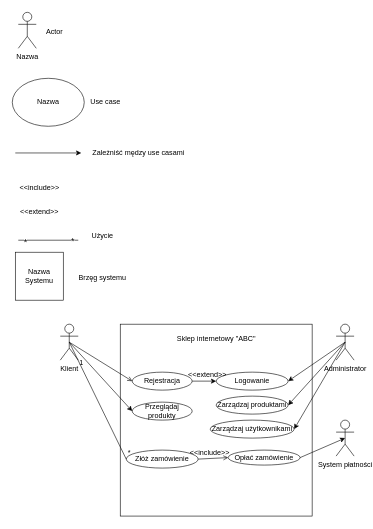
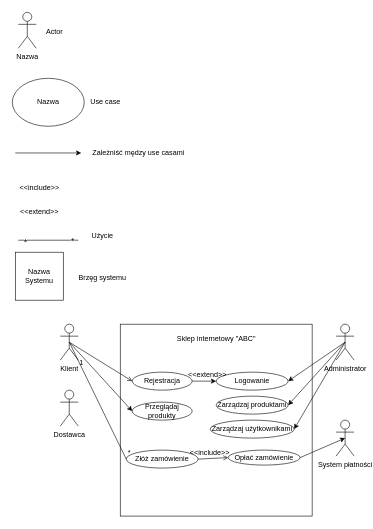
node "Dostawca": added
